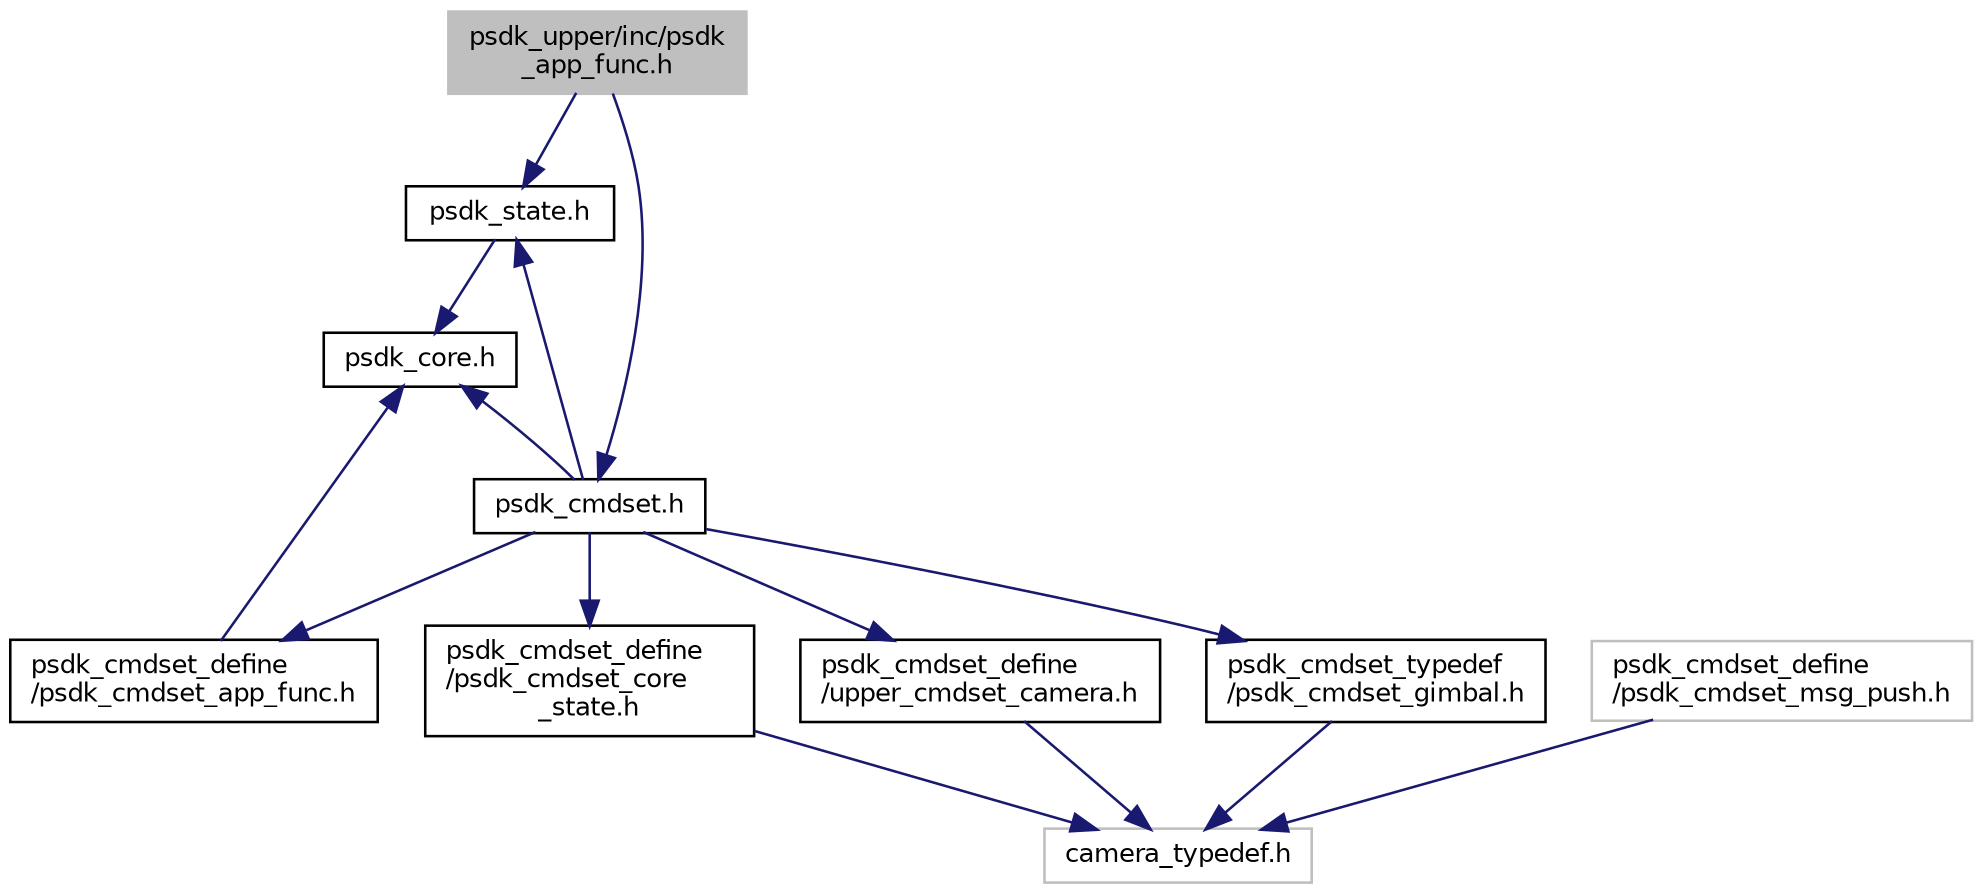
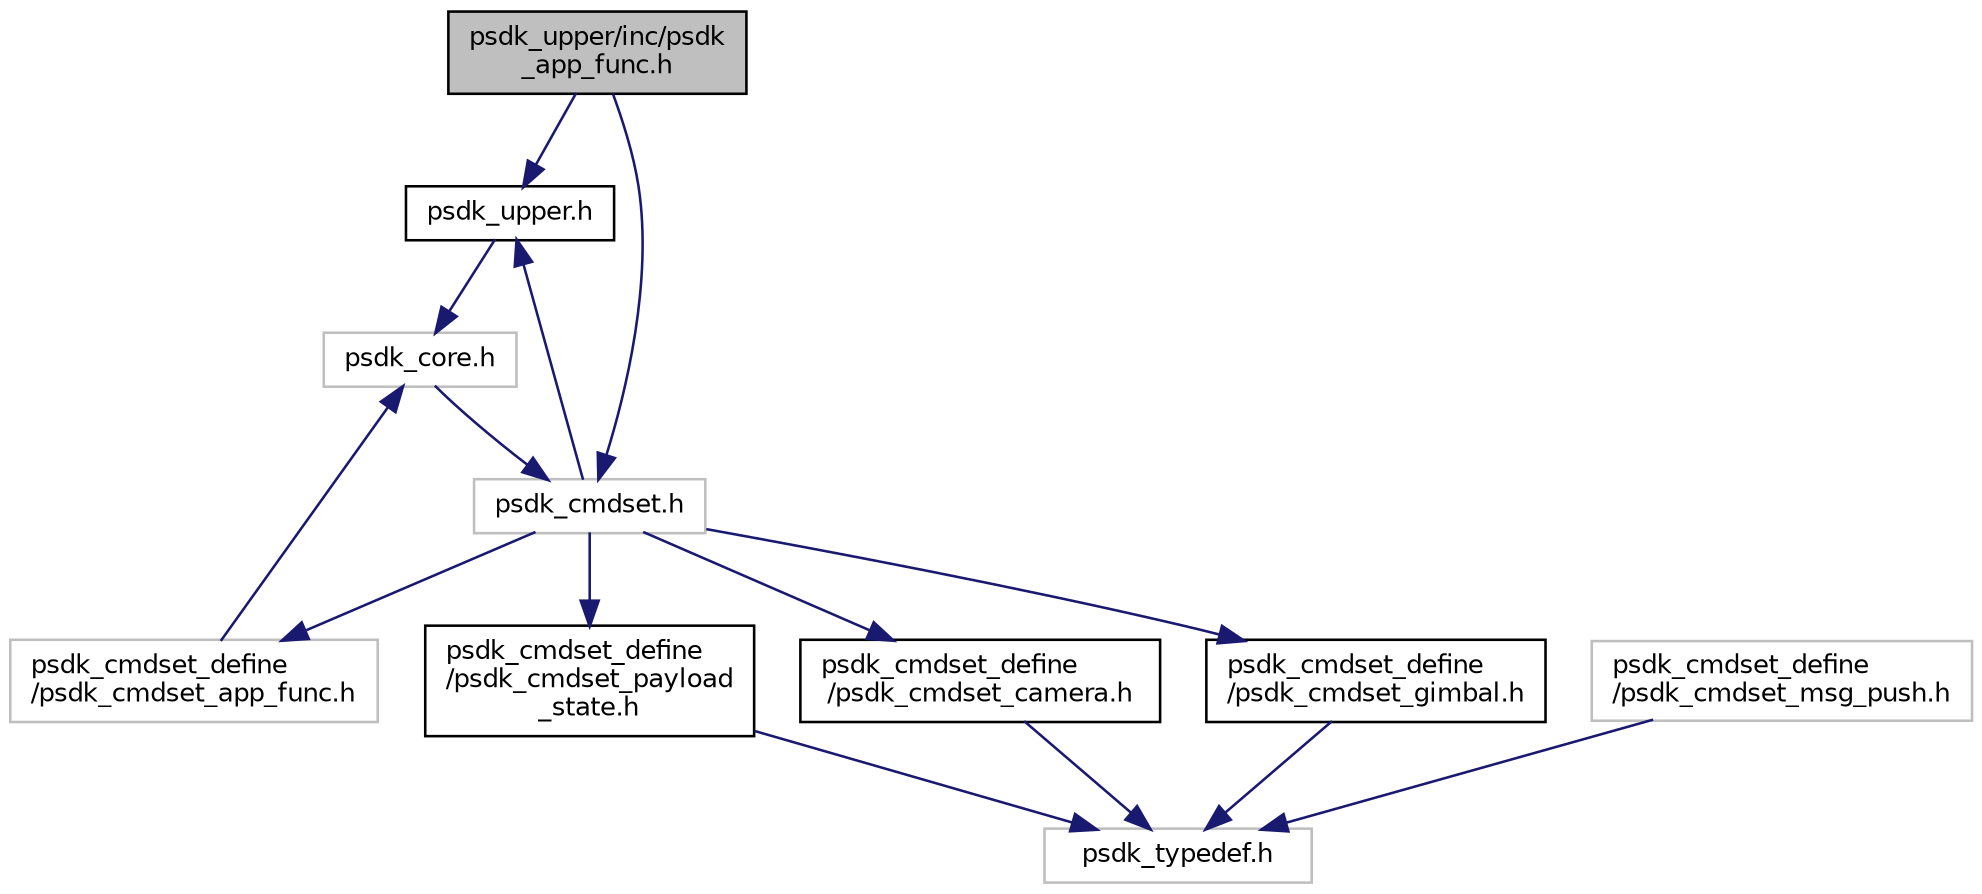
node "psdk_upper/inc/psdk _app_func.h": color grey75 -> black
node "psdk_state.h": label "psdk_state.h" -> "psdk_upper.h"
node "psdk_core.h": color black -> grey75
edge "psdk_cmdset.h" -> "psdk_core.h": reversed
node "psdk_cmdset.h": color black -> grey75
node "psdk_cmdset_define /psdk_cmdset_app_func.h": color black -> grey75
node "psdk_cmdset_define /psdk_cmdset_core _state.h": label "psdk_cmdset_define /psdk_cmdset_core _state.h" -> "psdk_cmdset_define /psdk_cmdset_payload _state.h"
node "psdk_cmdset_define /upper_cmdset_camera.h": label "psdk_cmdset_define /upper_cmdset_camera.h" -> "psdk_cmdset_define /psdk_cmdset_camera.h"
node "psdk_cmdset_typedef /psdk_cmdset_gimbal.h": label "psdk_cmdset_typedef /psdk_cmdset_gimbal.h" -> "psdk_cmdset_define /psdk_cmdset_gimbal.h"
node "camera_typedef.h": label "camera_typedef.h" -> "psdk_typedef.h"
